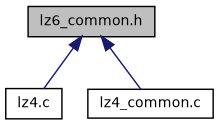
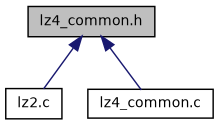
node "lz6_common.h": label "lz6_common.h" -> "lz4_common.h"
node "lz4.c": label "lz4.c" -> "lz2.c"
